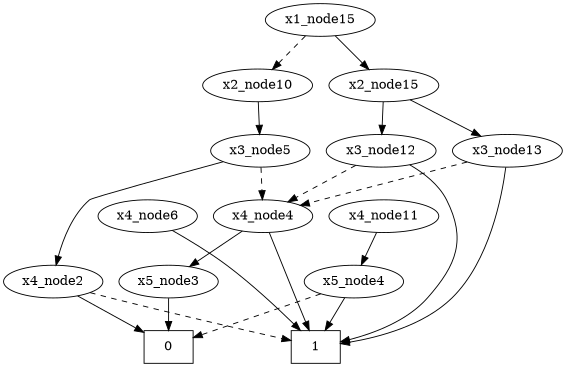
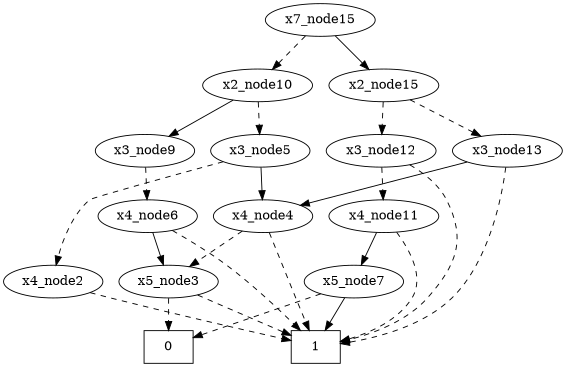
node "x1_node15": label "x1_node15" -> "x7_node15"
edge "x2_node10" -> "x3_node5": style solid -> dashed
edge "x2_node15" -> "x3_node12": style solid -> dashed
edge "x2_node15" -> "x3_node13": style solid -> dashed
node "x3_node9": added
edge "x3_node5" -> "x4_node4": style dashed -> solid
edge "x3_node12" -> "x4_node4": now "x3_node12" -> "x4_node11"
edge "x3_node13" -> "x4_node4": style dashed -> solid
edge "x3_node5" -> "x4_node2": style solid -> dashed
edge "x4_node6" -> "x5_node3": added
edge "x4_node4" -> "x5_node3": style solid -> dashed
edge "x3_node12" -> "1": style solid -> dashed
edge "x4_node6" -> "1": style solid -> dashed
edge "x4_node4" -> "1": style solid -> dashed
node "x5_node4": label "x5_node4" -> "x5_node7"
edge "x3_node13" -> "1": style solid -> dashed
edge "x4_node11" -> "1": added
edge "x5_node3" -> "0": style solid -> dashed
edge "x4_node2" -> "0": removed
edge "x5_node3" -> "1": added
